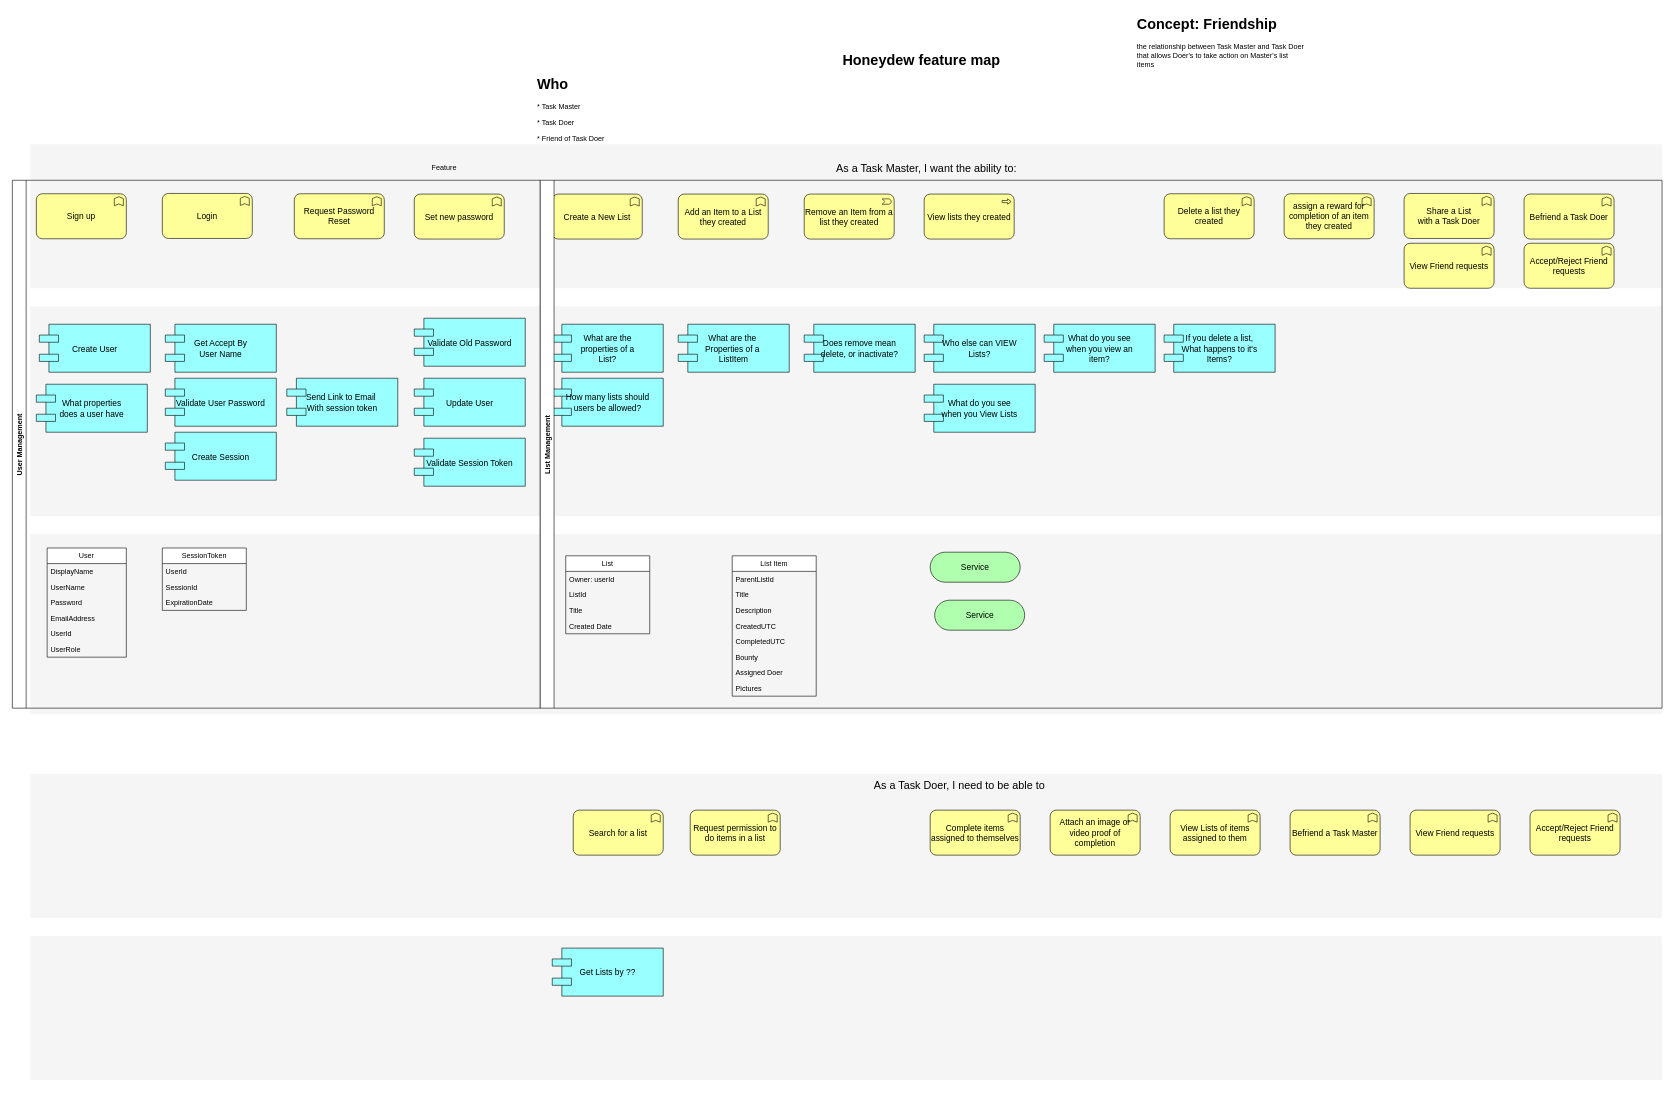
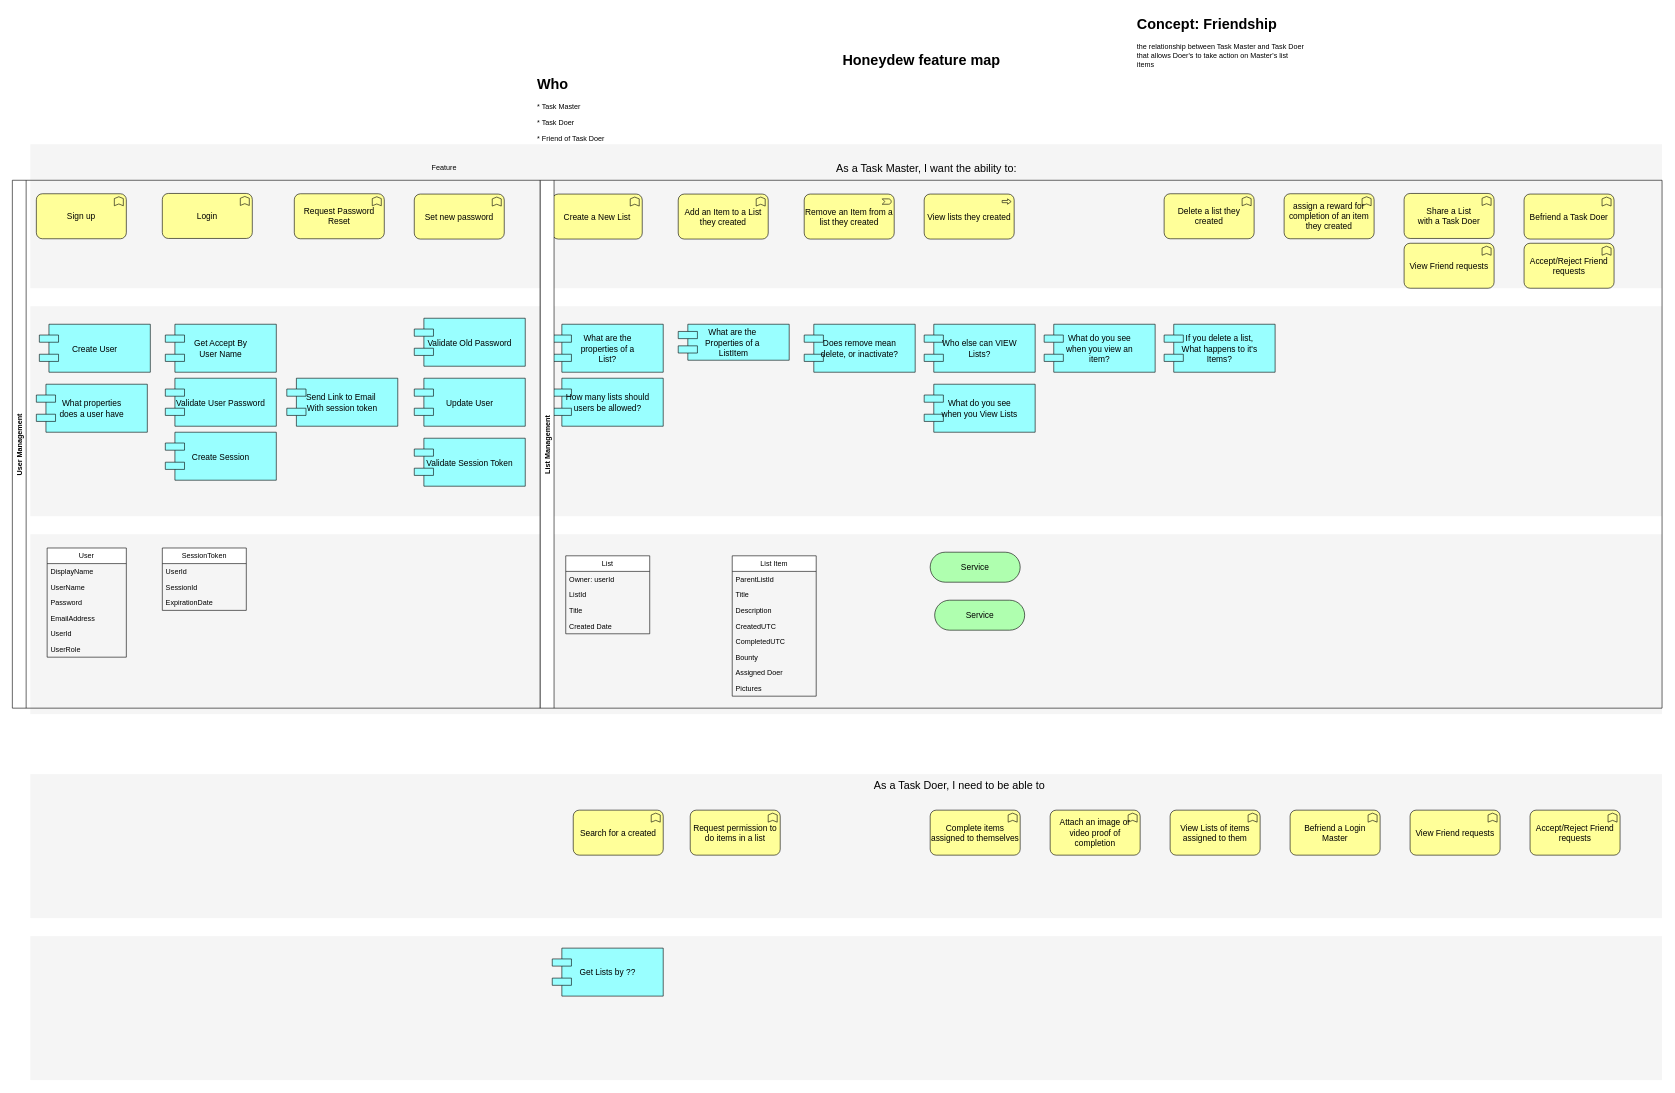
node "What are the Properties of a ListItem": size 111x48 -> 111x36
node "Search for a list": label "Search for a list" -> "Search for a created"
node "Befriend a Task Master": label "Befriend a Task Master" -> "Befriend a Login Master"
